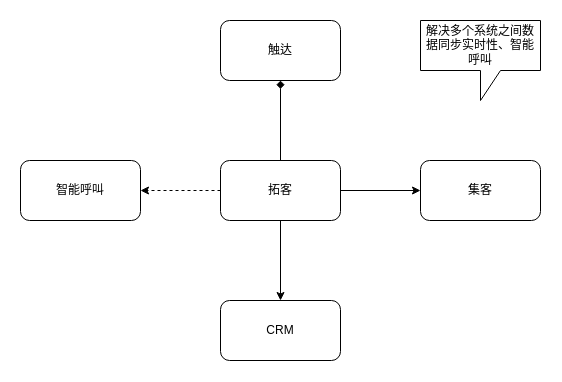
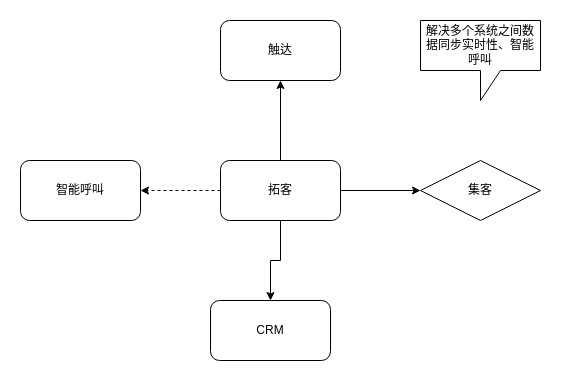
edge "拓客" -> "触达": arrowhead diamond -> classic
node "集客": shape rounded rectangle -> diamond
node "CRM": moved (281, 331) -> (271, 331)
